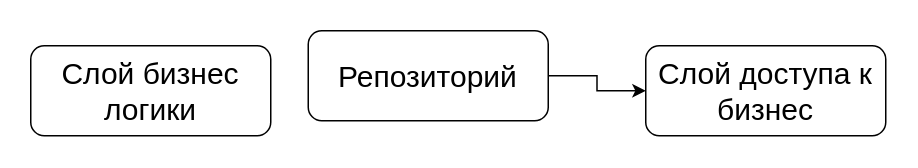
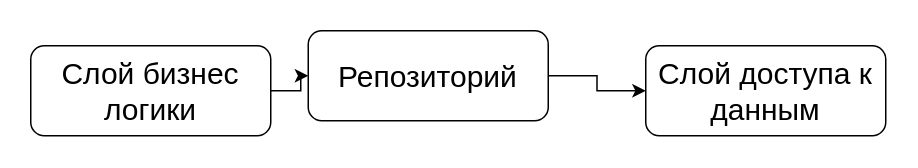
edge "Слой бизнес логики" -> "Репозиторий": added
node "Слой доступа к бизнес": label "Слой доступа к бизнес" -> "Слой доступа к данным"
